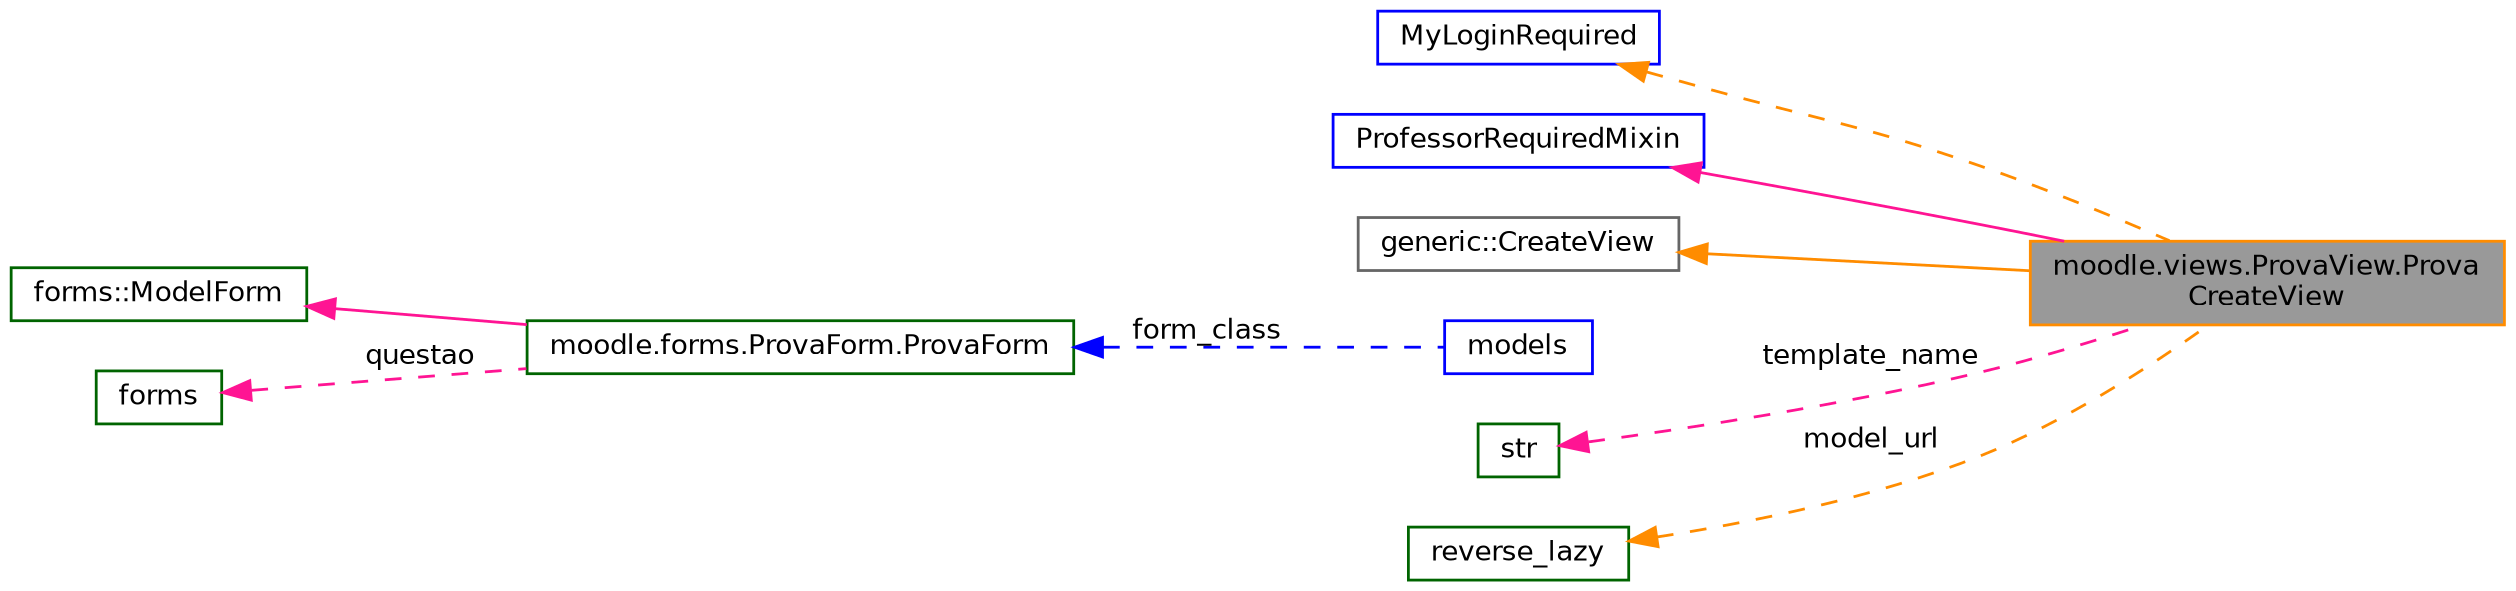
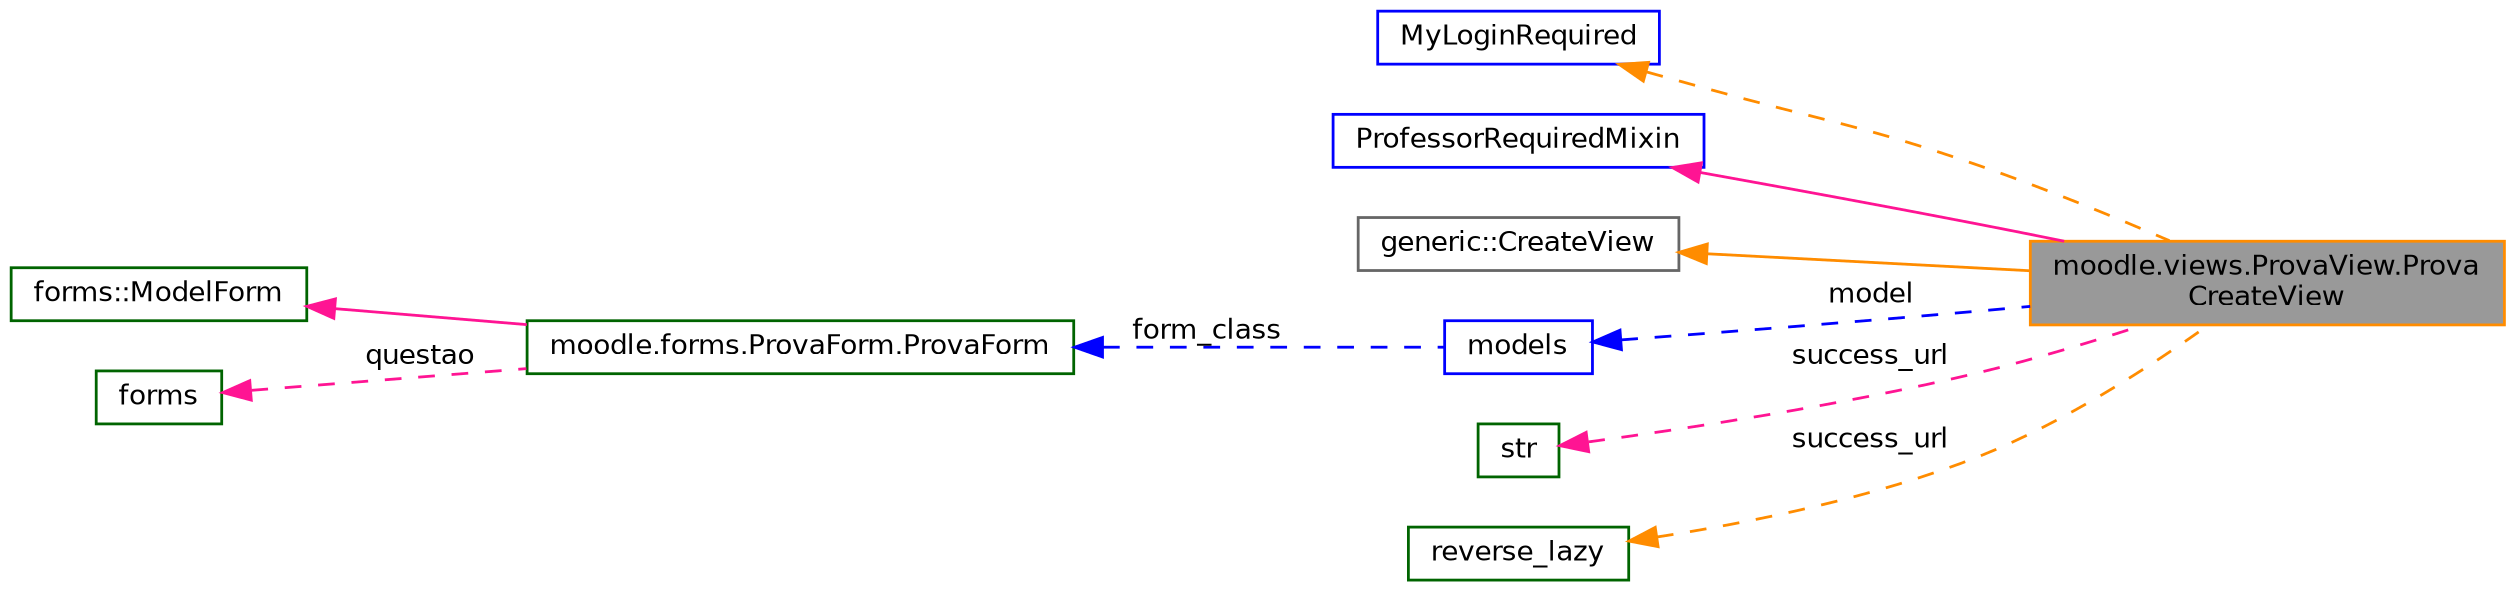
edge "moodle.views.ProvaView.Prova CreateView" -> "models": added, label "model"
edge "moodle.views.ProvaView.Prova CreateView" -> "str": label " template_name" -> " success_url"
edge "moodle.views.ProvaView.Prova CreateView" -> "reverse_lazy": label " model_url" -> " success_url"
